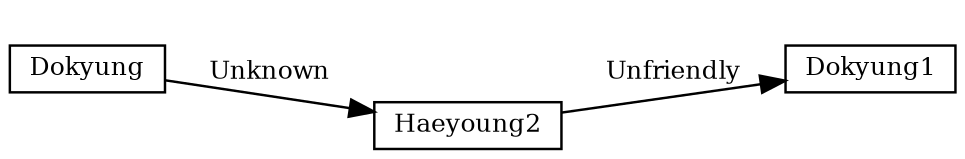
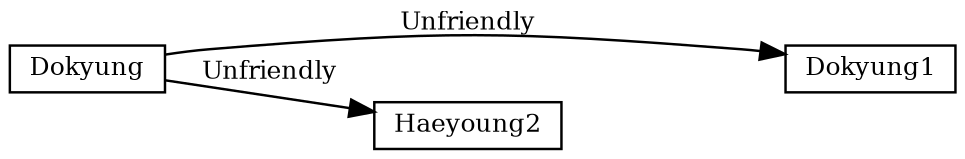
edge "Dokyung" -> "Haeyoung2": label "Unknown" -> "Unfriendly"
edge "Haeyoung2" -> "Dokyung1": now "Dokyung" -> "Dokyung1"
